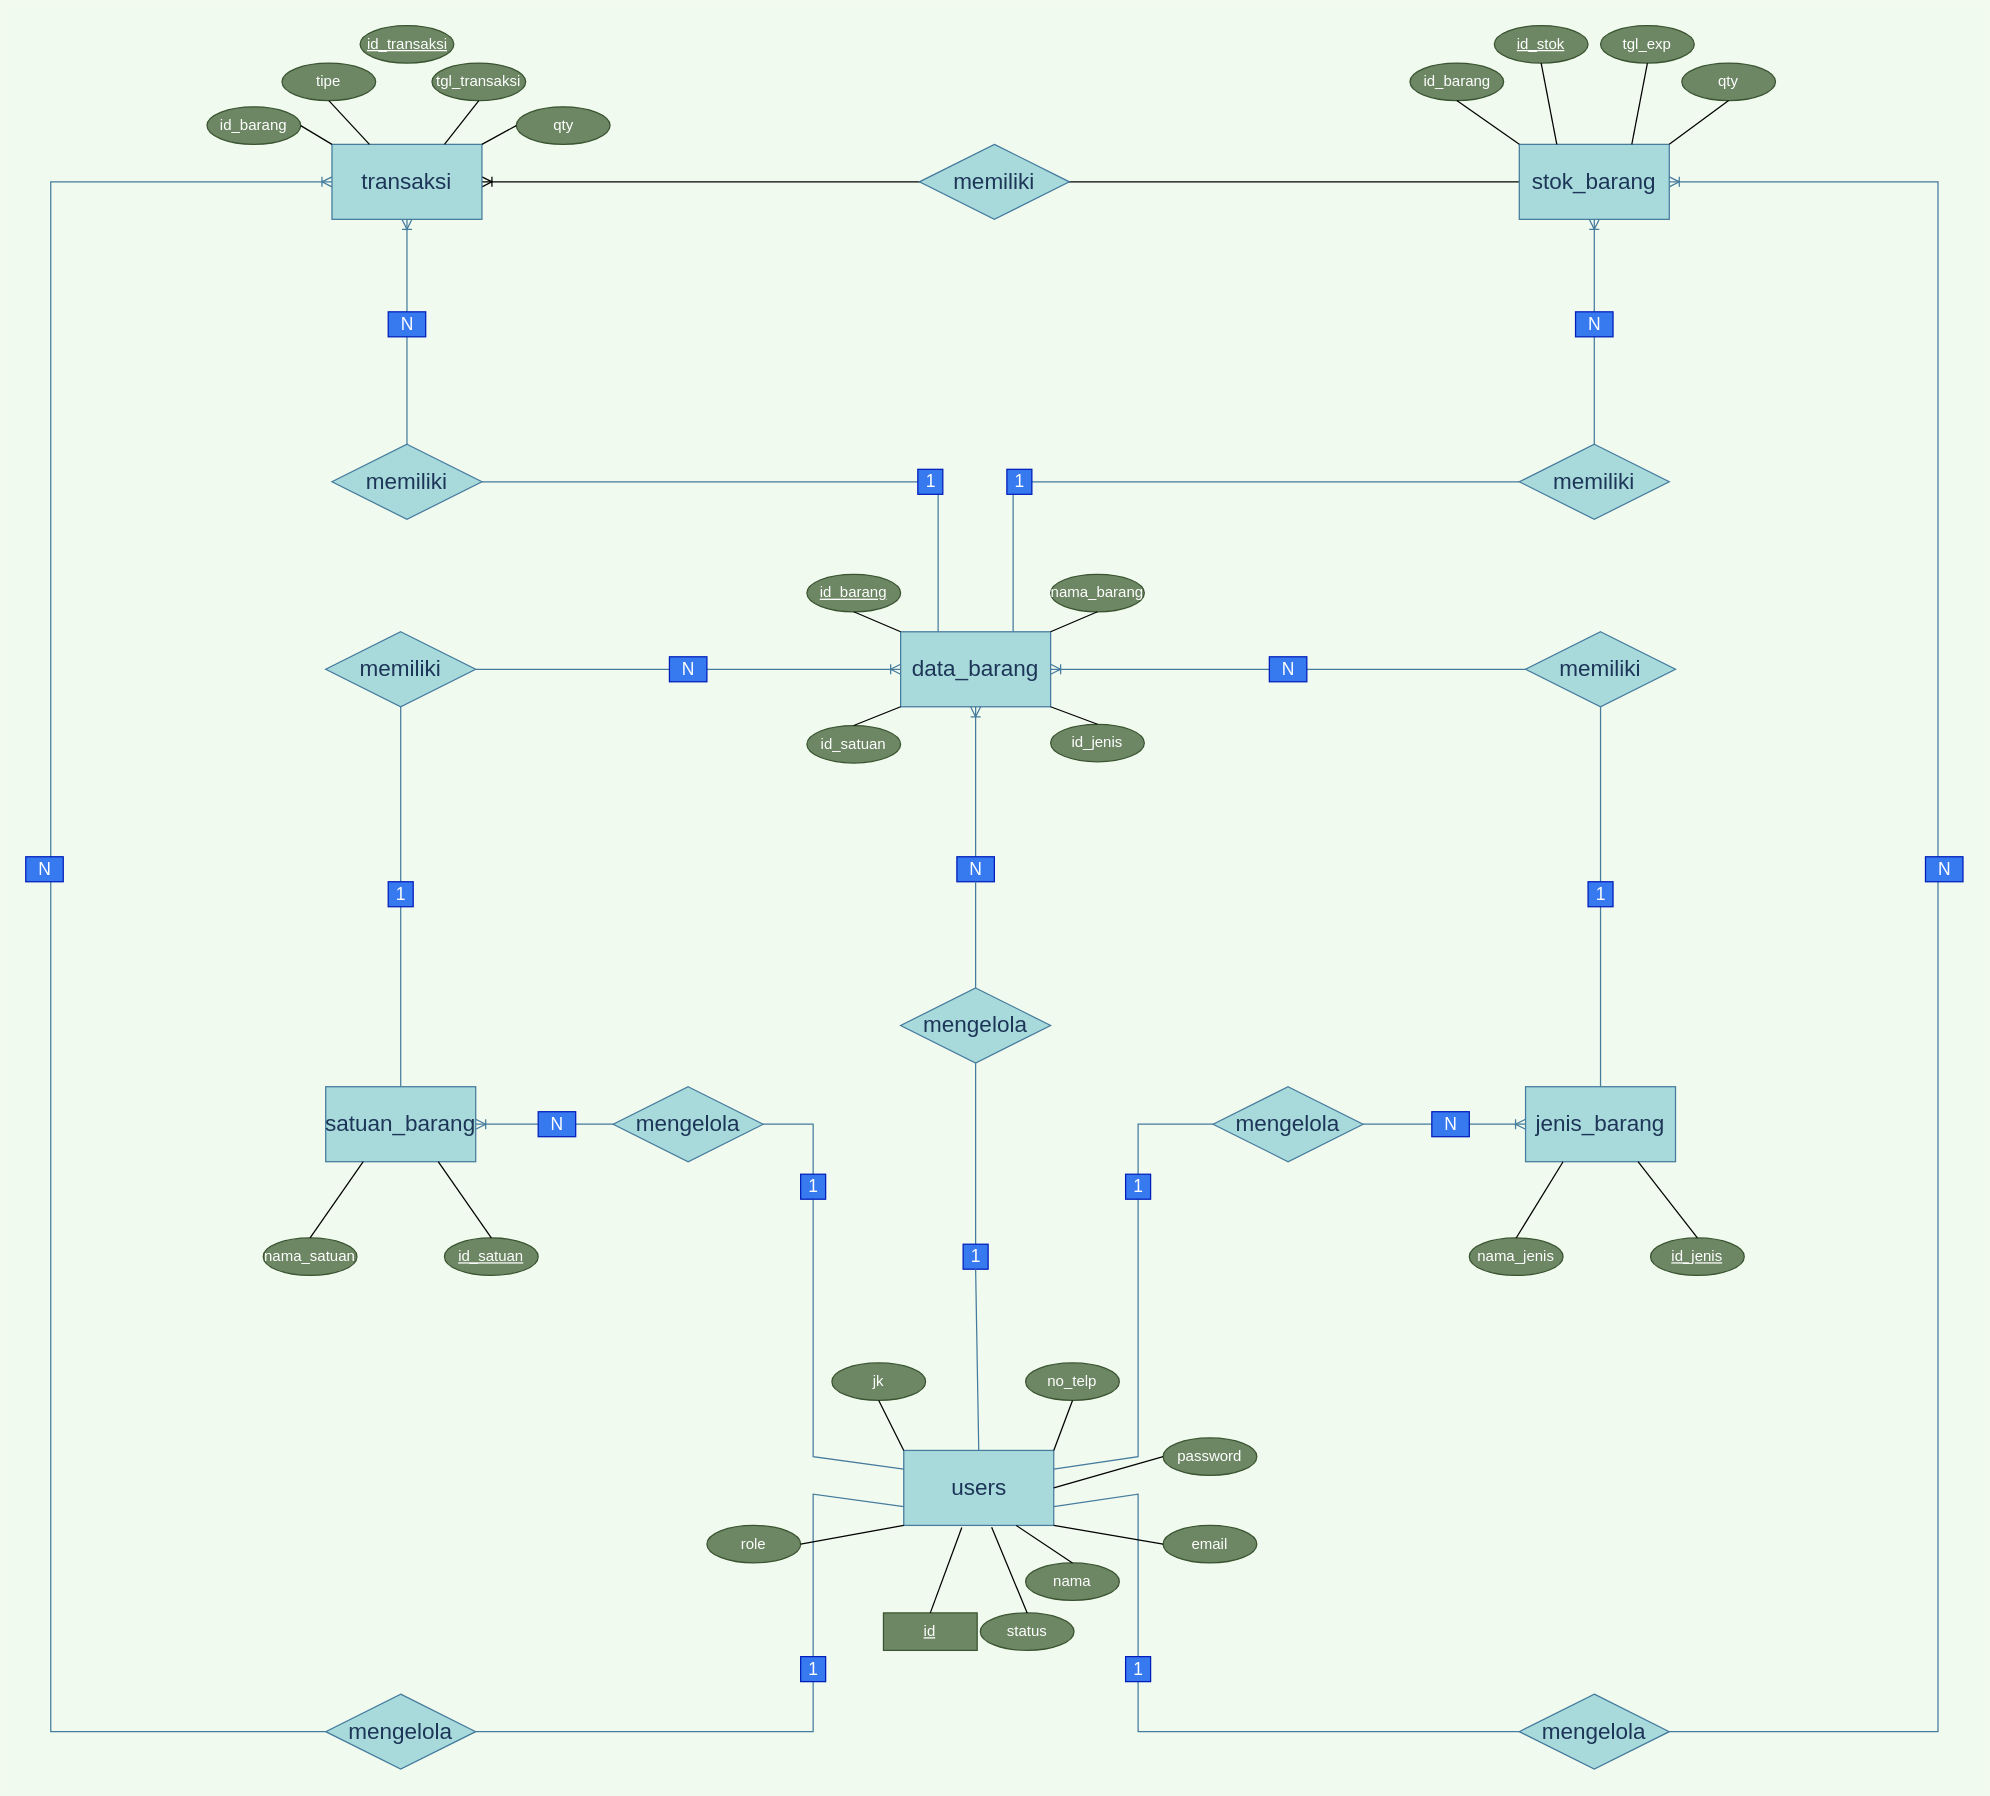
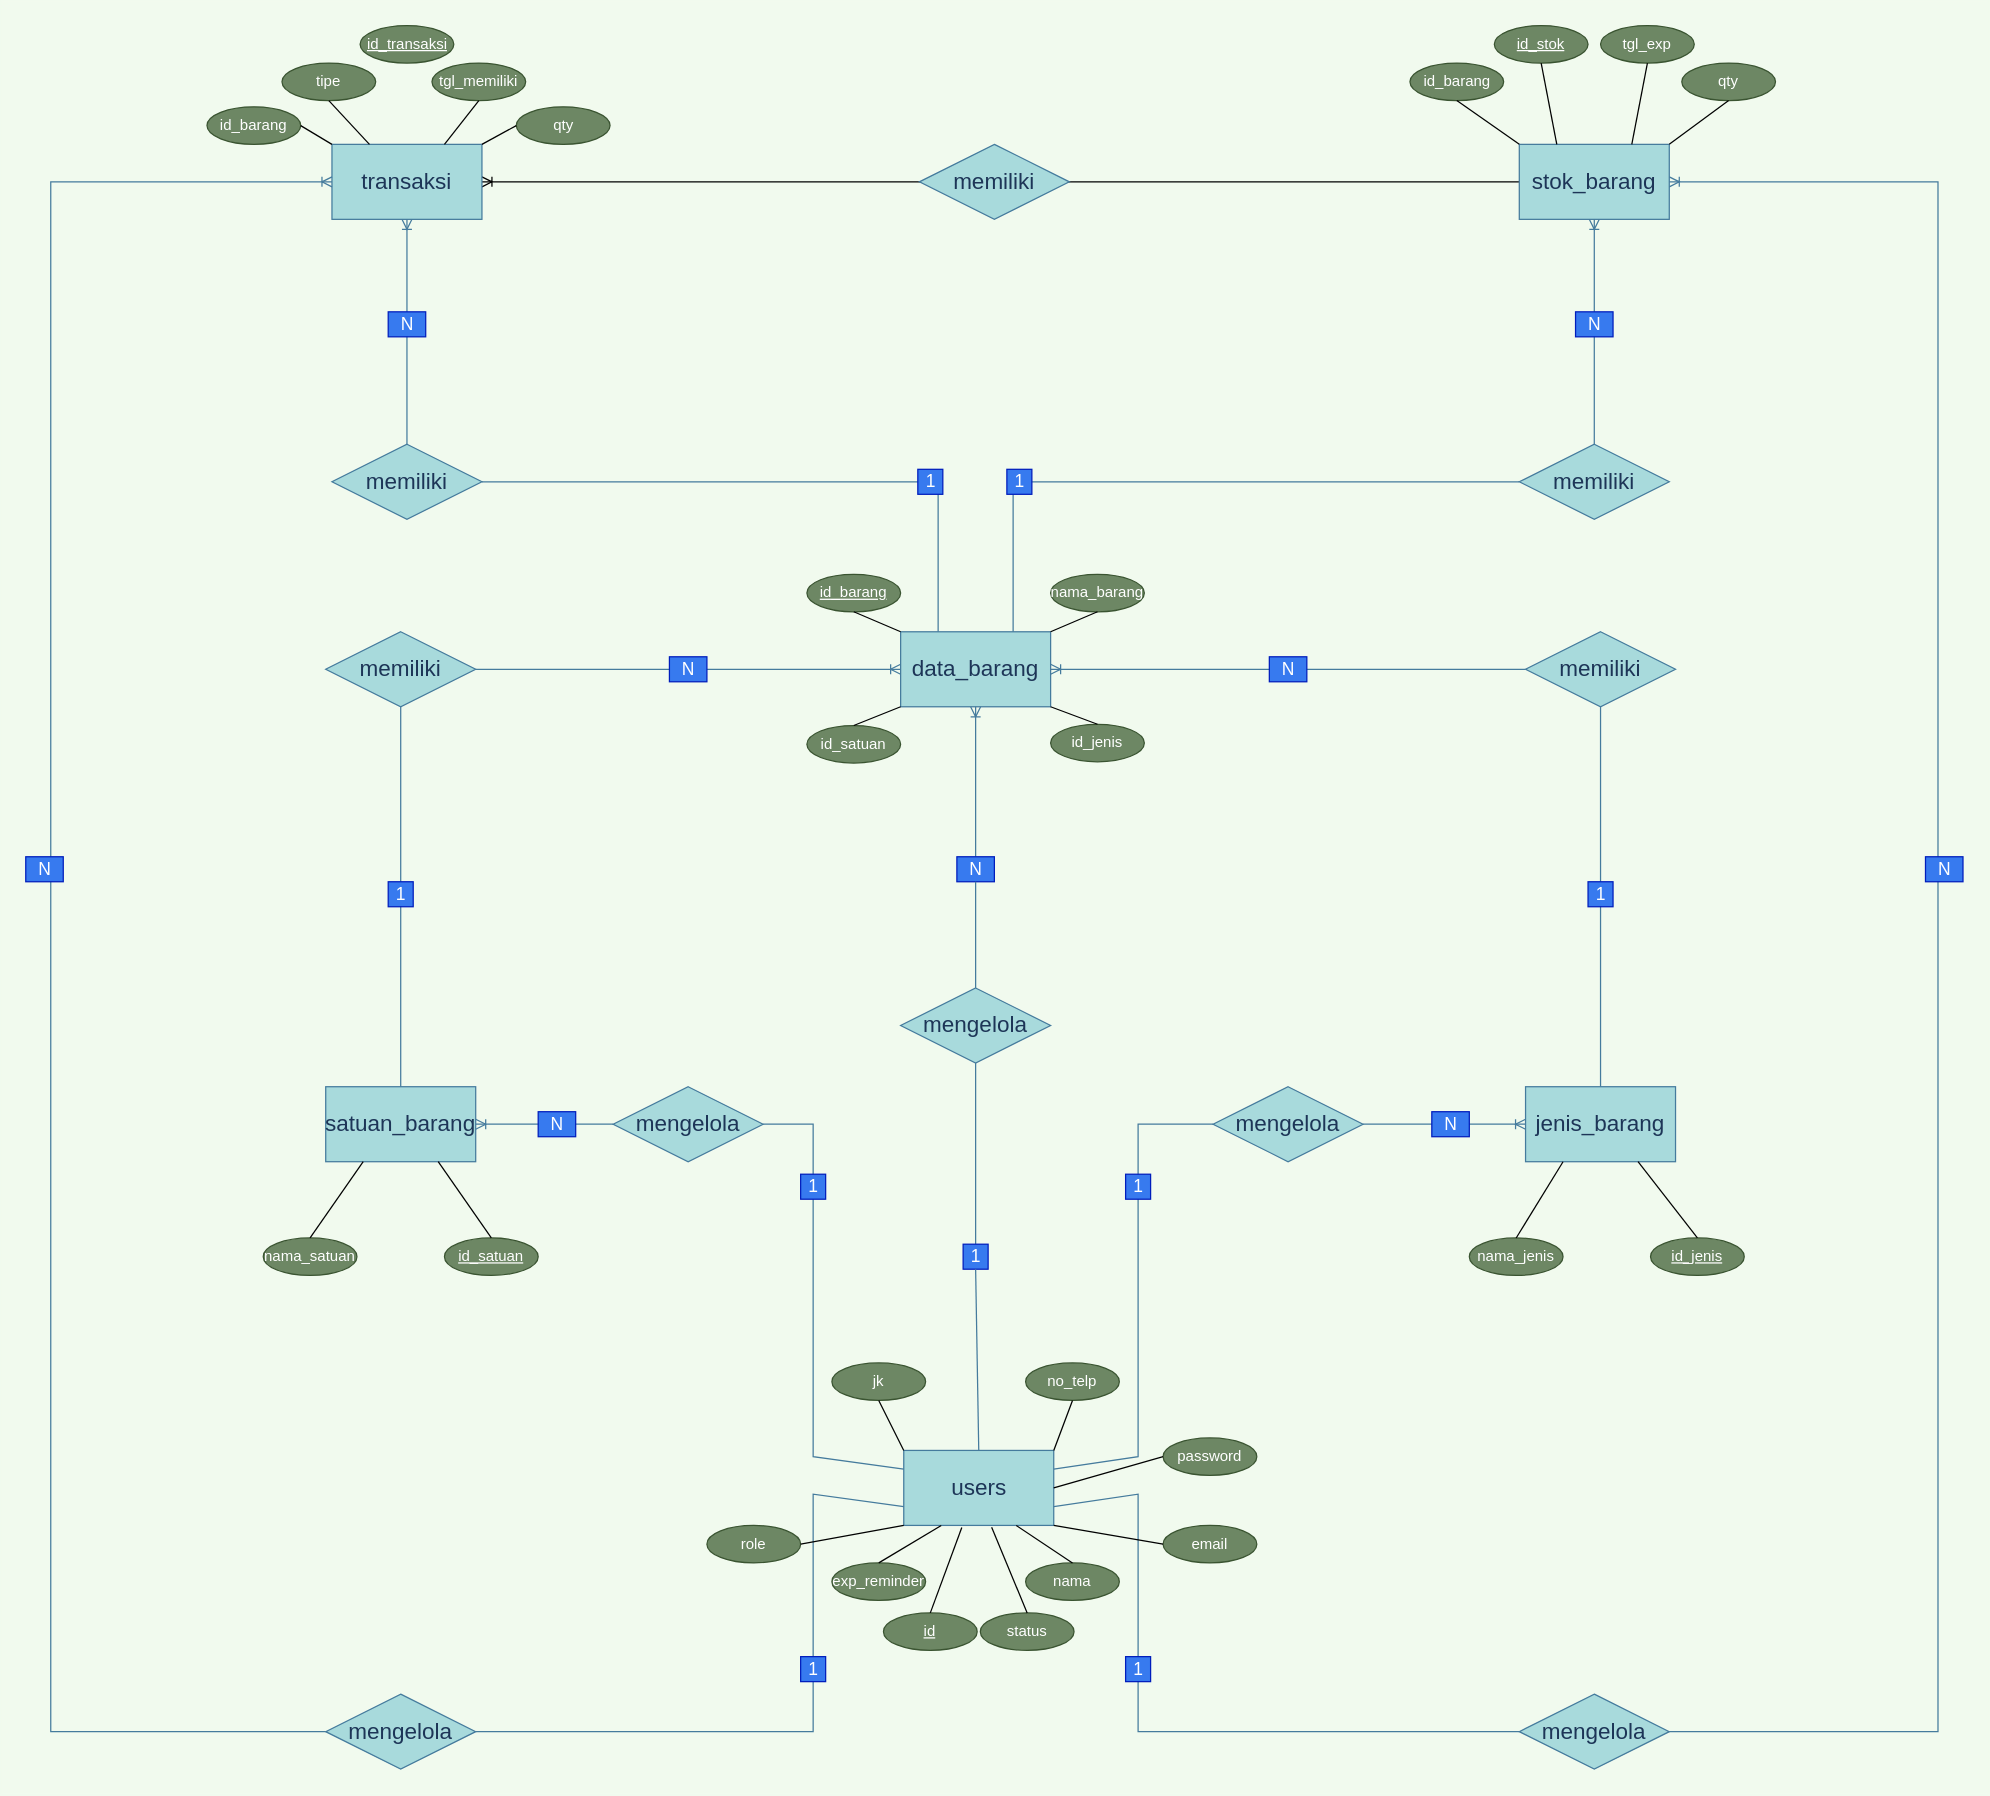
node "tgl_transaksi": label "tgl_transaksi" -> "tgl_memiliki"
edge "users" -- "exp_reminder": added
node "exp_reminder": added
node "id": shape rectangle -> ellipse
